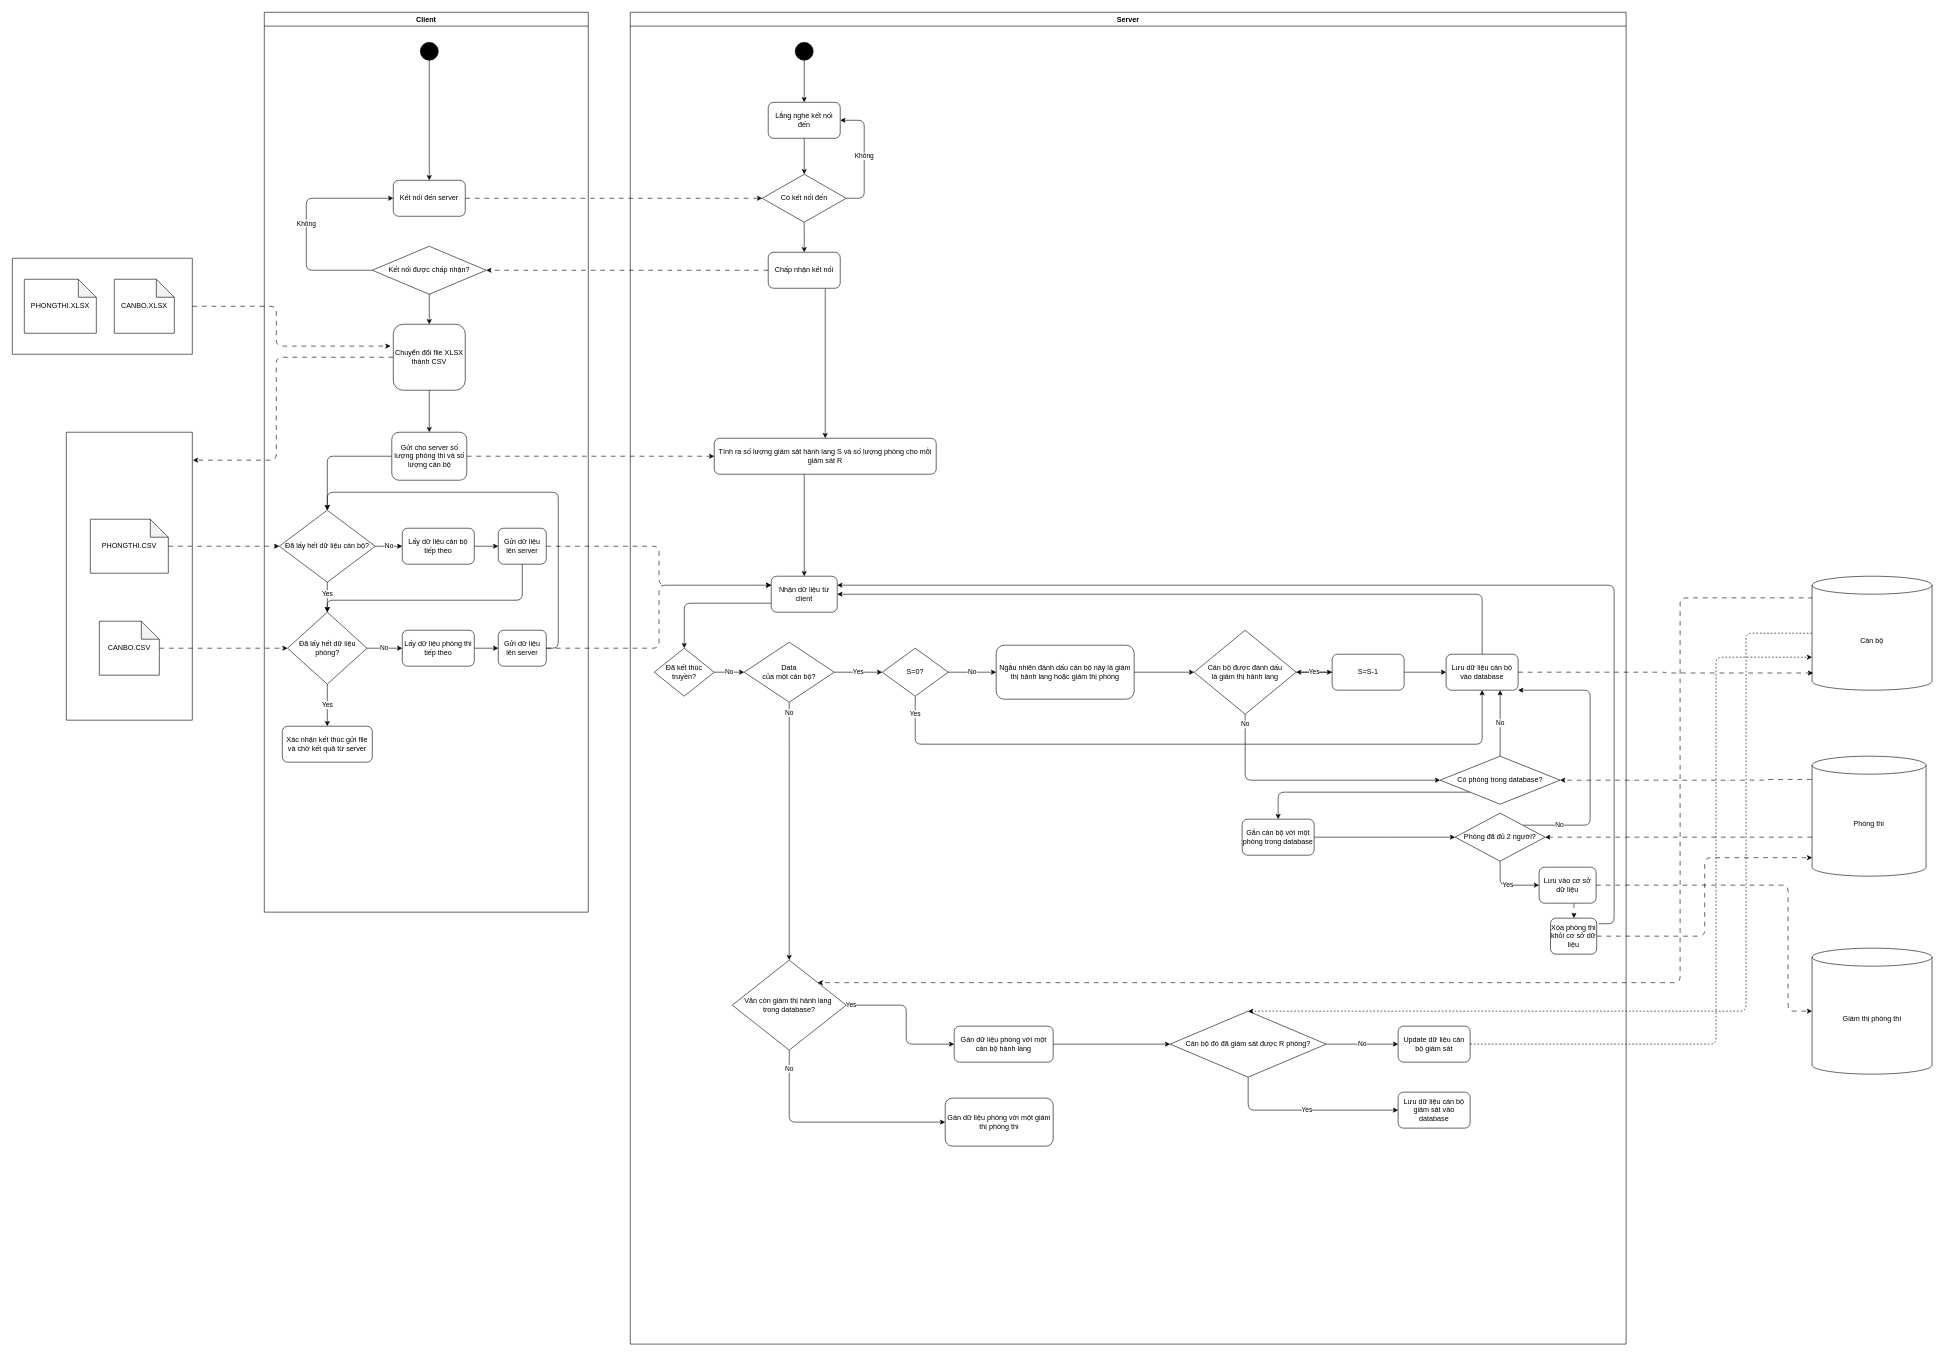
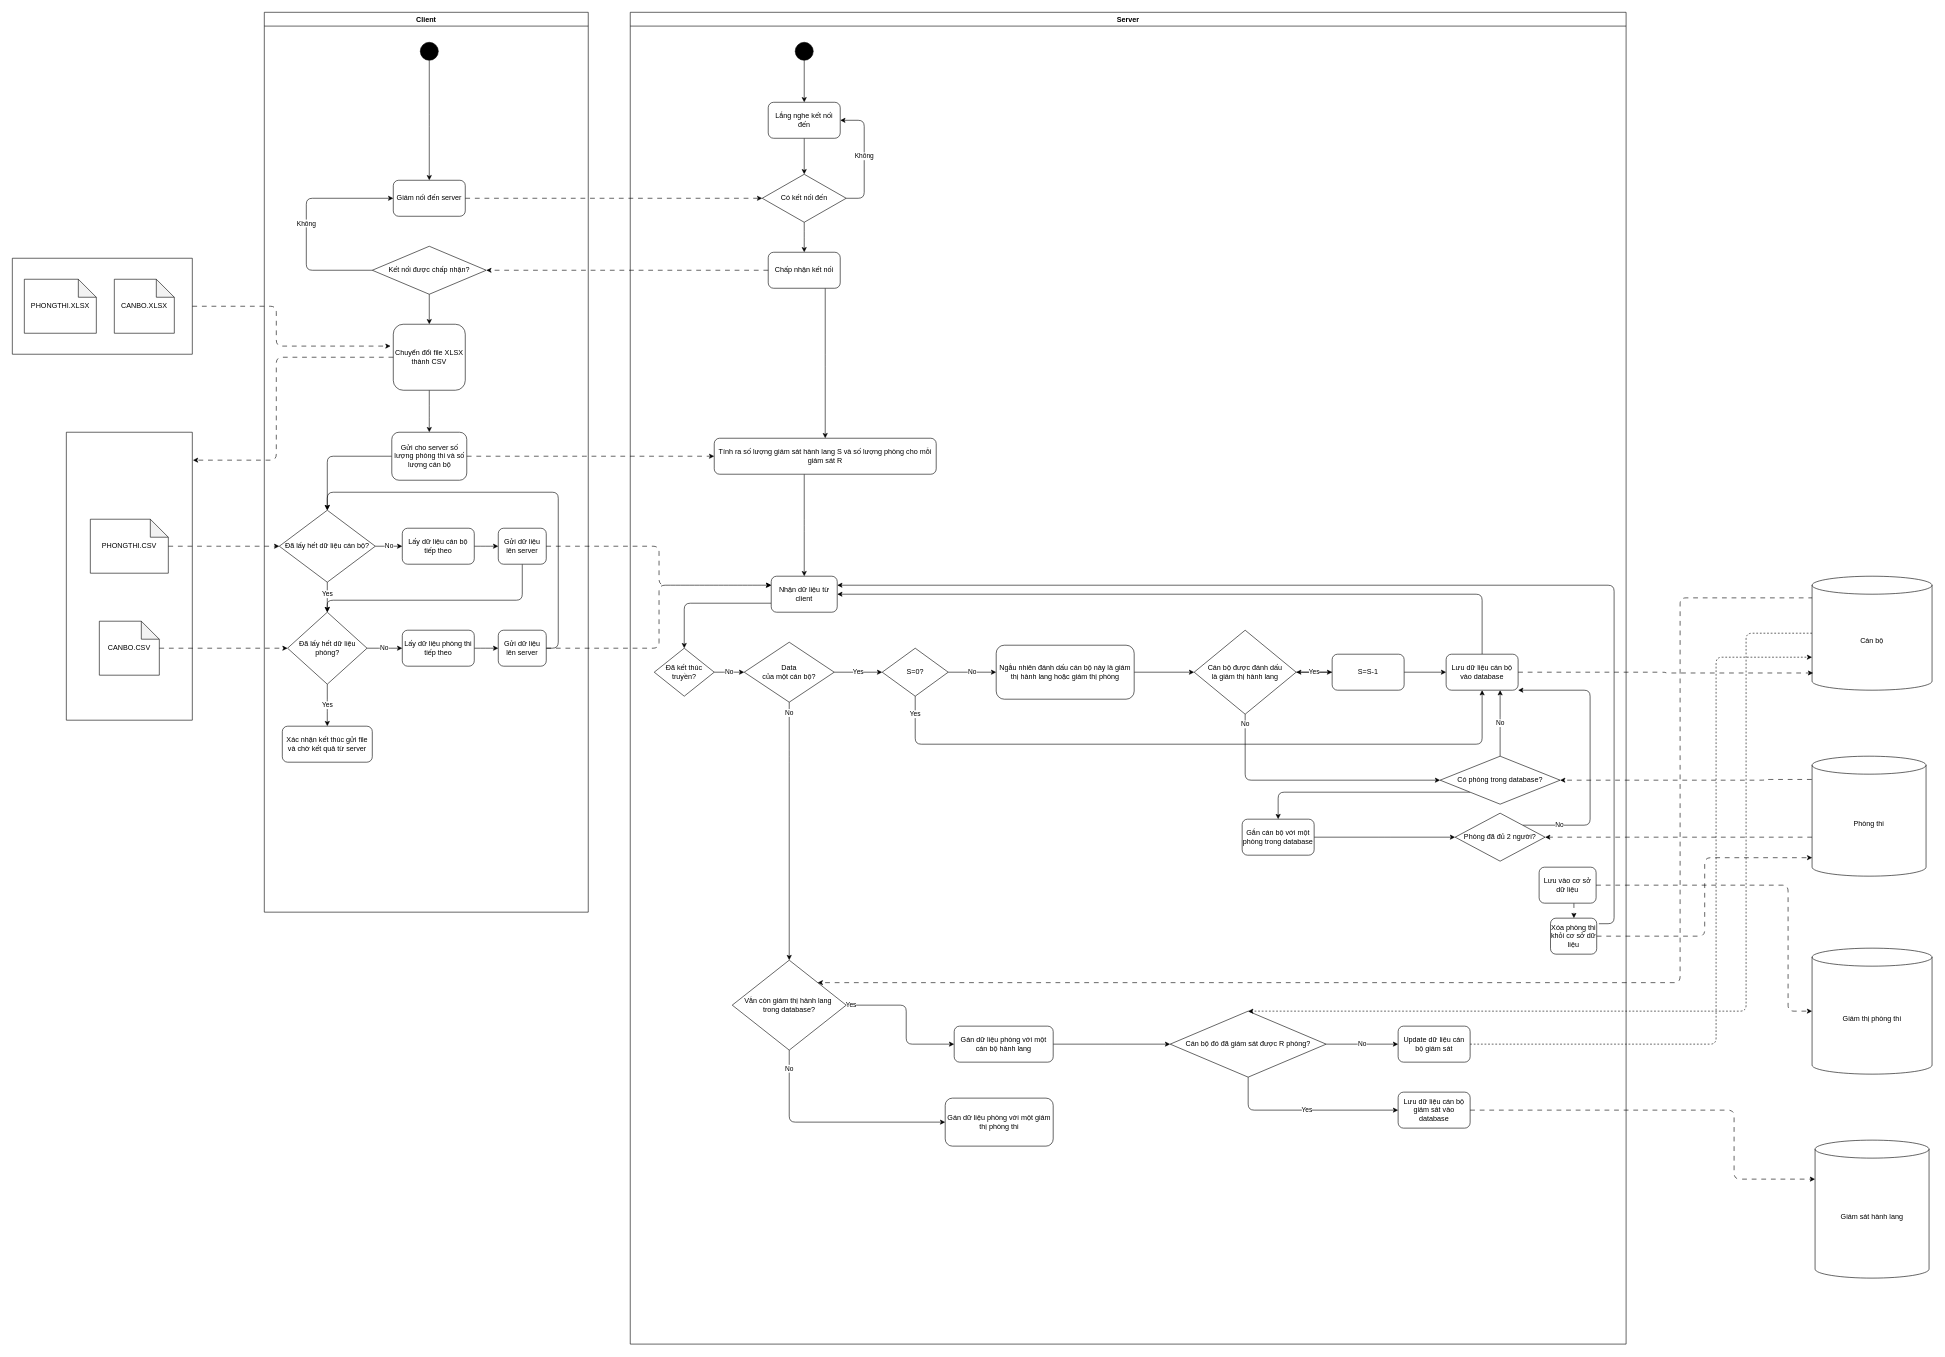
node "Kết nối đến server": label "Kết nối đến server" -> "Giám nối đến server"
edge "Phòng đã đủ 2 người?" -> "Lưu vào cơ sở dữ liệu": removed, label "Yes"
edge "Lưu dữ liệu cán bộ giám sát vào database" -> "Giám sát hành lang": added
node "Giám sát hành lang": added
